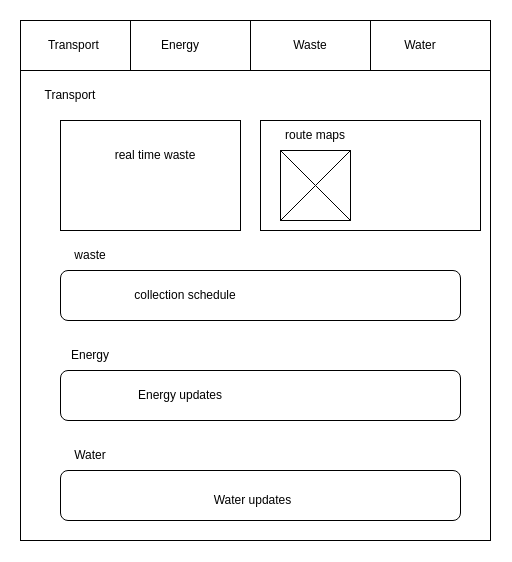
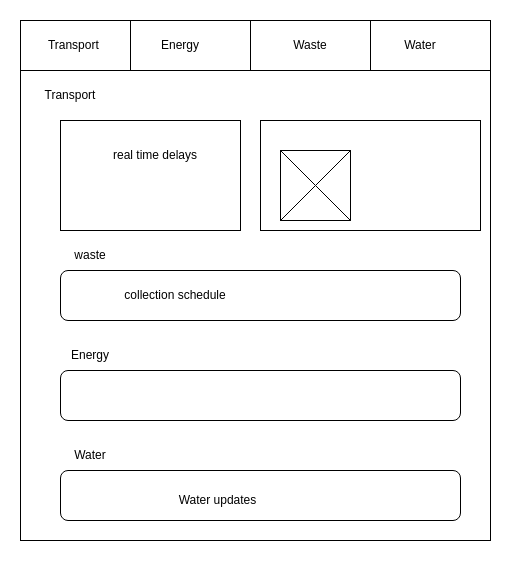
node "route maps": removed
node "real time waste": label "real time waste" -> "real time delays"
node "collection schedule": moved (186, 296) -> (176, 296)
node "Energy updates": removed
node "Water updates": moved (253, 501) -> (218, 501)
